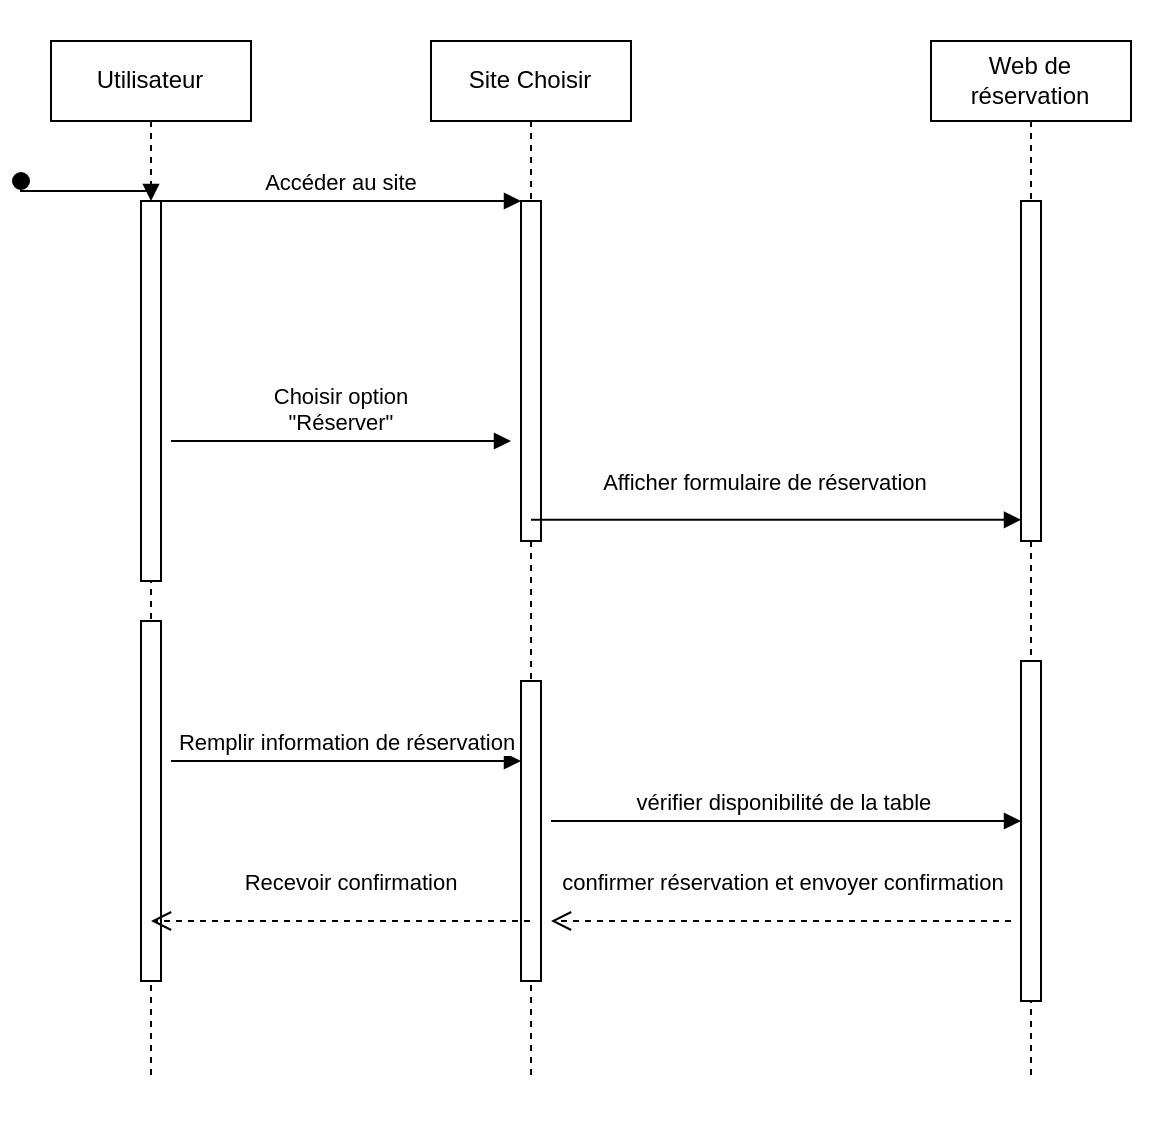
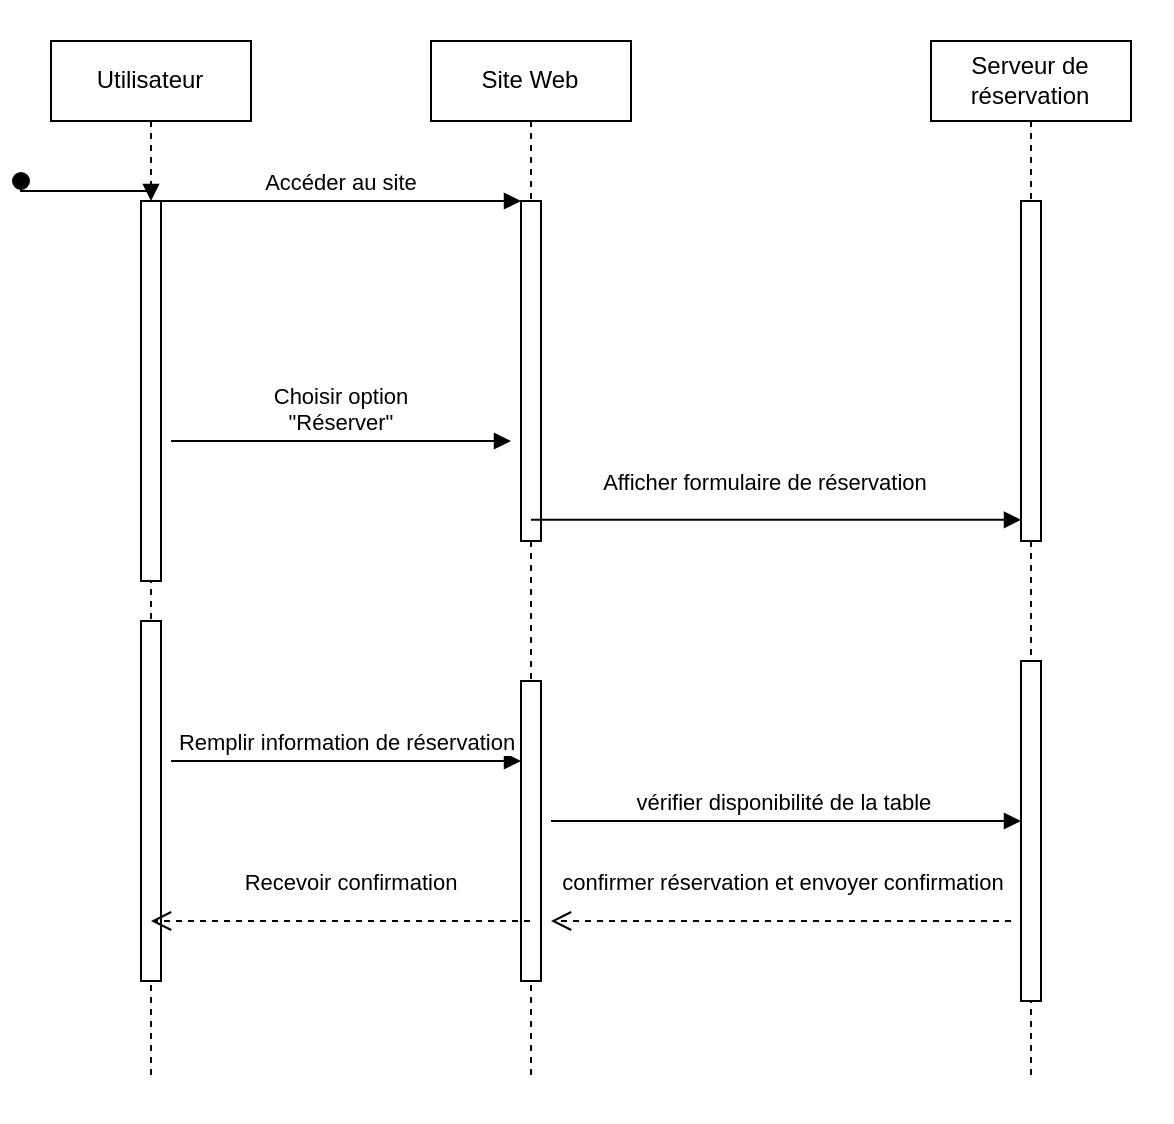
node "Site Choisir": label "Site Choisir" -> "Site Web"
node "Web de réservation": label "Web de réservation" -> "Serveur de réservation"
